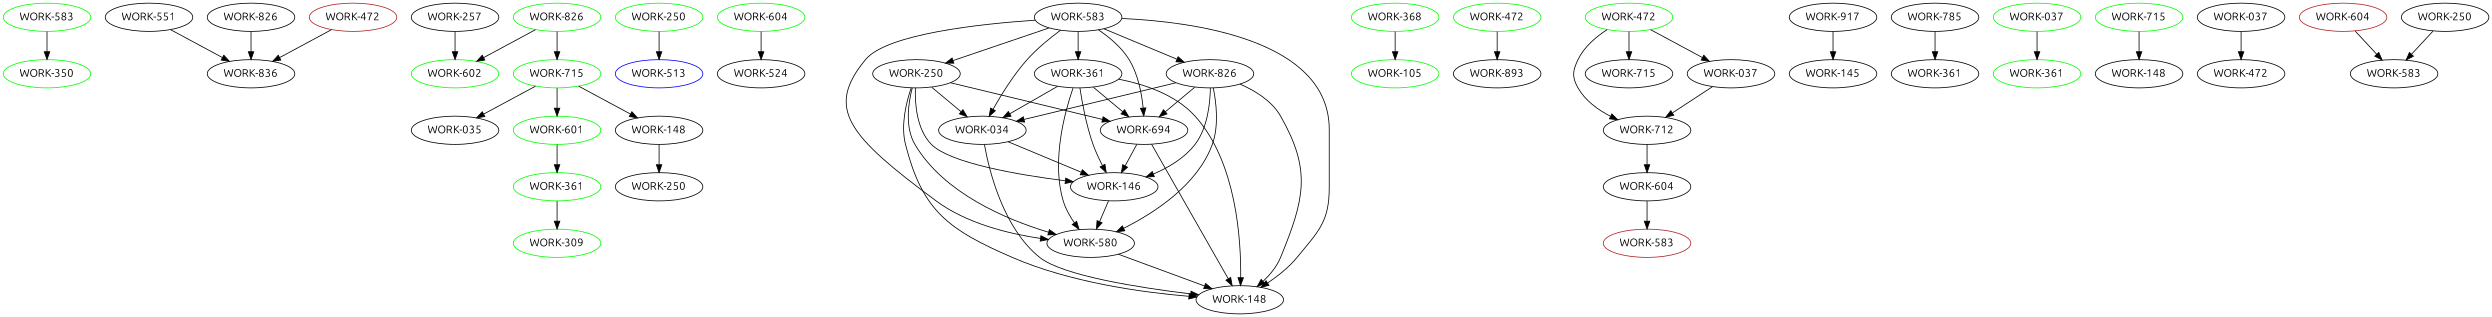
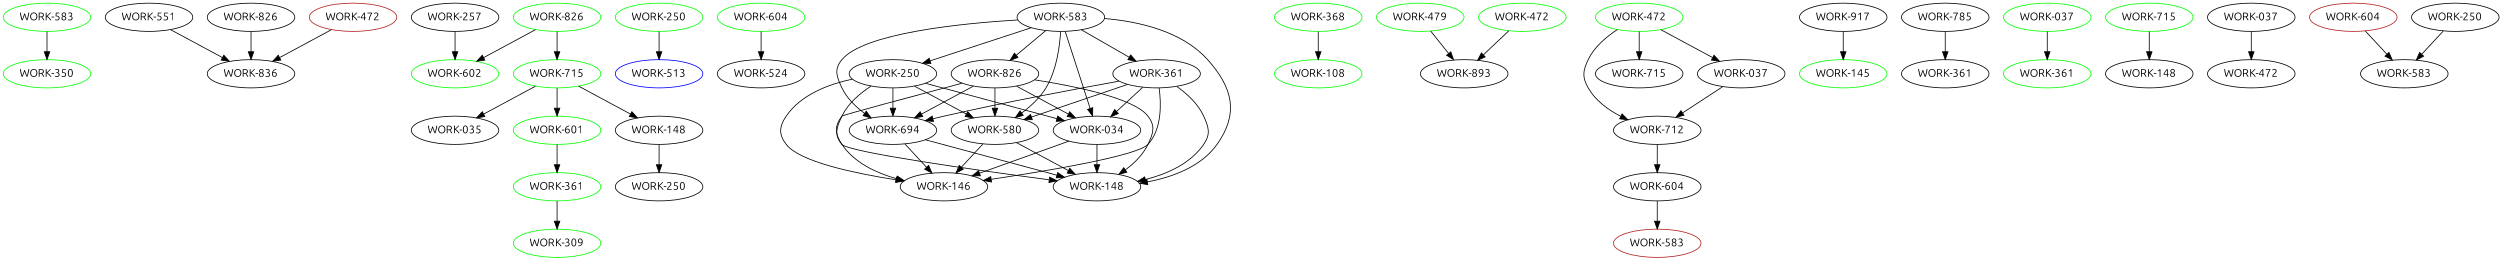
node "WORK-479": added
node "WORK-105": label "WORK-105" -> "WORK-108"
node "WORK-145": color black -> green
edge "WORK-146" -> "WORK-580": reversed
